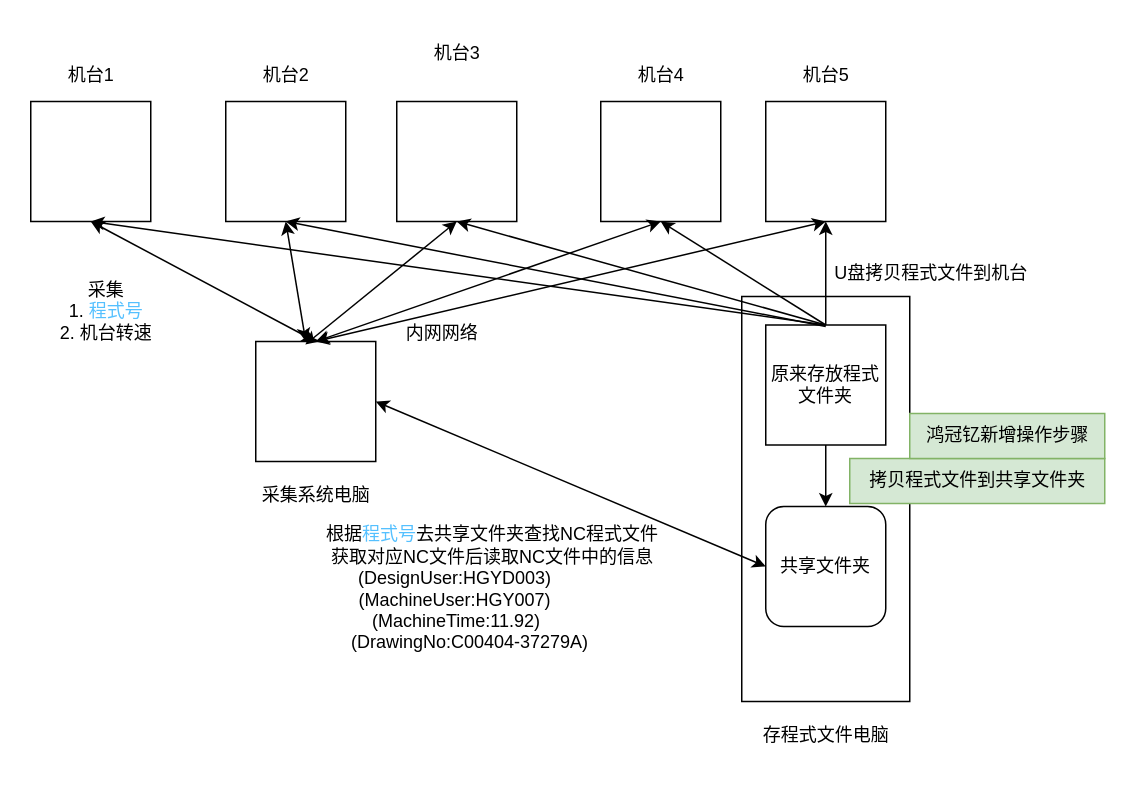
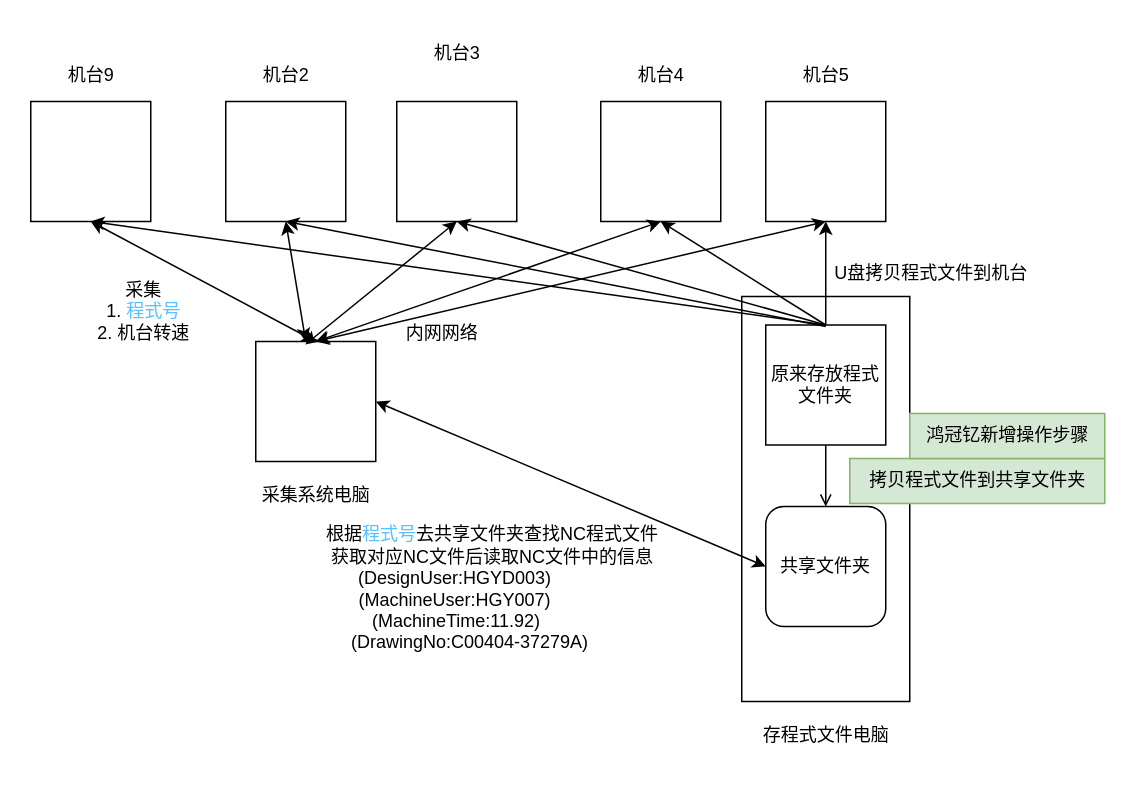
node "机台1": label "机台1" -> "机台9"
node "采集 1. 程式号 2. 机台转速": moved (106, 311) -> (143, 311)
edge "原来存放程式文件夹" -> "共享文件夹": arrowhead classic -> open
